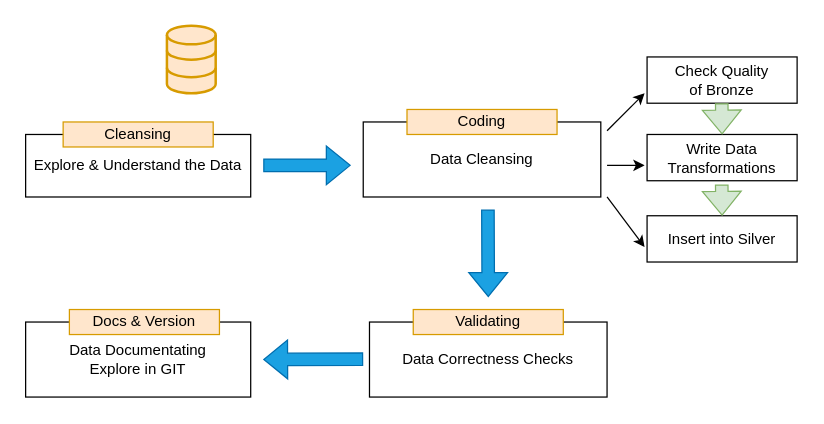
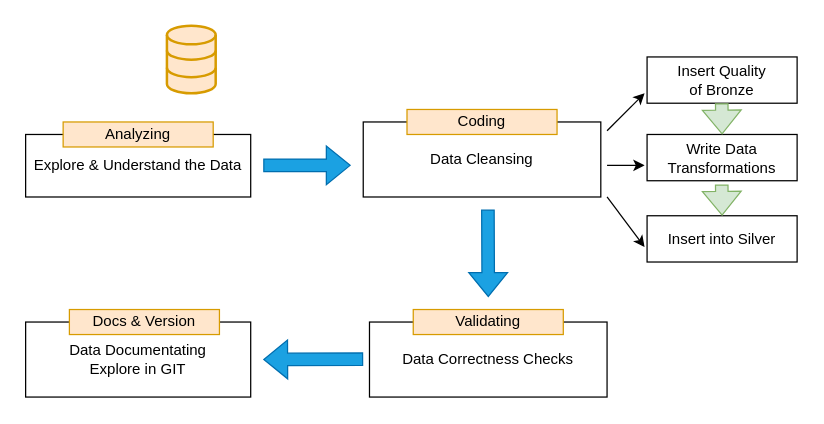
node "Check Quality of Bronze": label "Check Quality of Bronze" -> "Insert Quality of Bronze"
node "Cleansing": label "Cleansing" -> "Analyzing"
